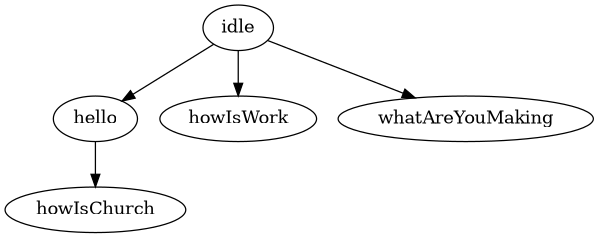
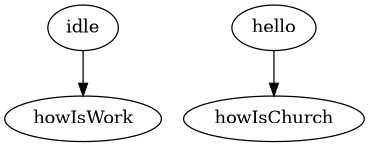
edge "idle" -> "hello": removed
node "whatAreYouMaking": removed
